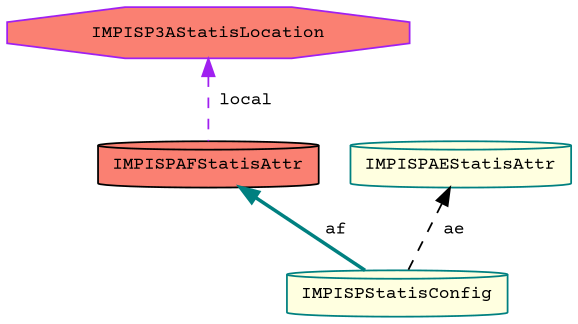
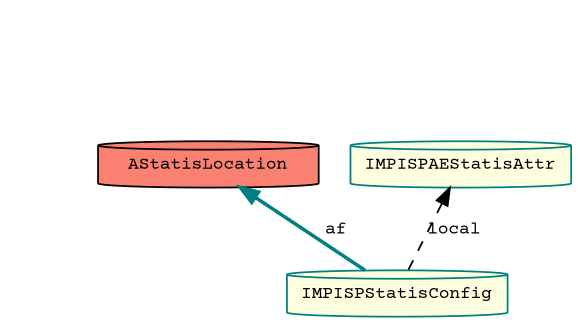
node "IMPISP3AStatisLocation": removed
node "IMPISPAFStatisAttr": label "IMPISPAFStatisAttr" -> "AStatisLocation"
edge "IMPISPStatisConfig" -> "IMPISPAEStatisAttr": label " ae" -> " local"
